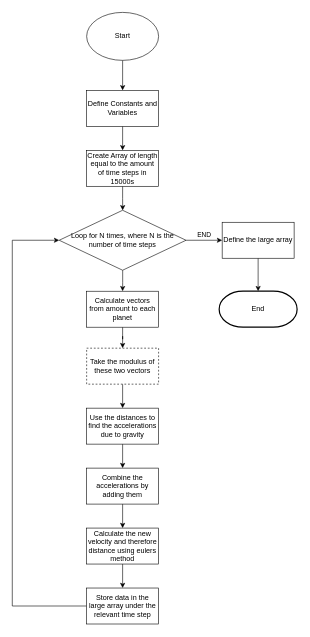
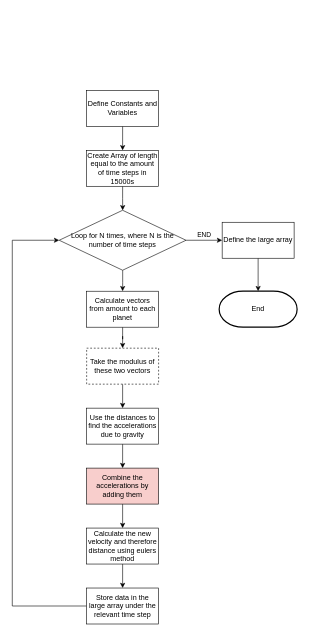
node "Start": removed
edge "Start" -> "Define Constants and Variables": removed
node "Combine the accelerations by adding them": fillcolor #ffffff -> #f8cecc
